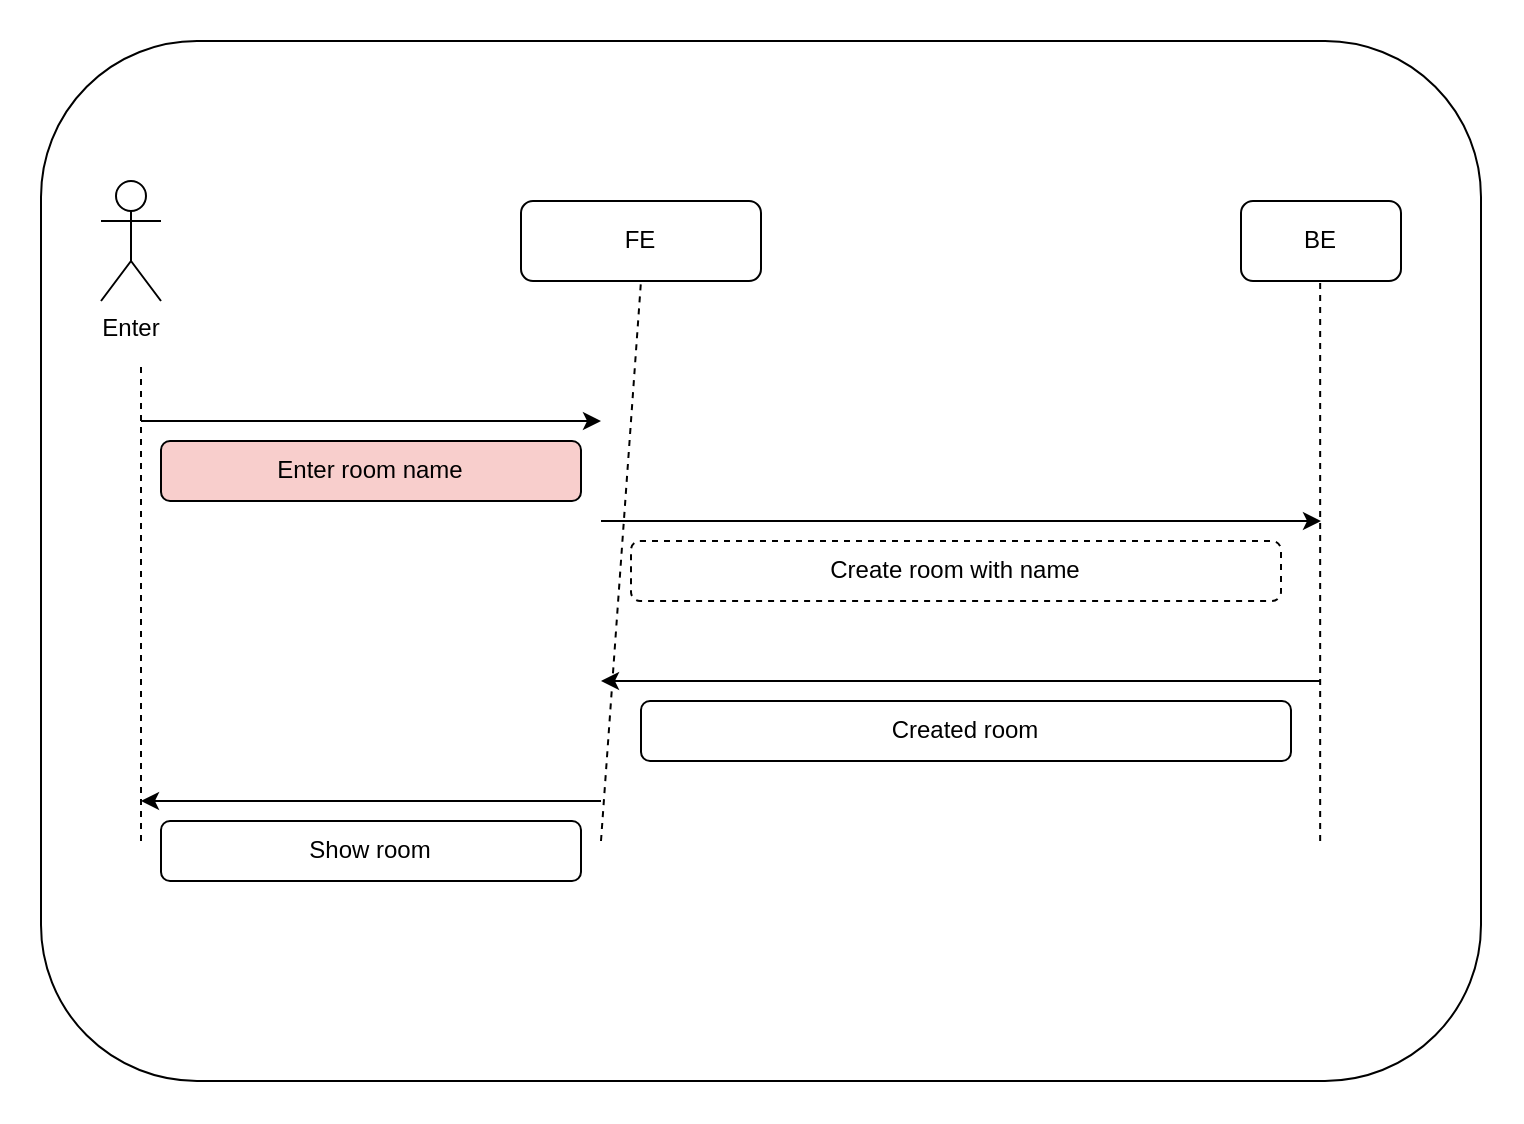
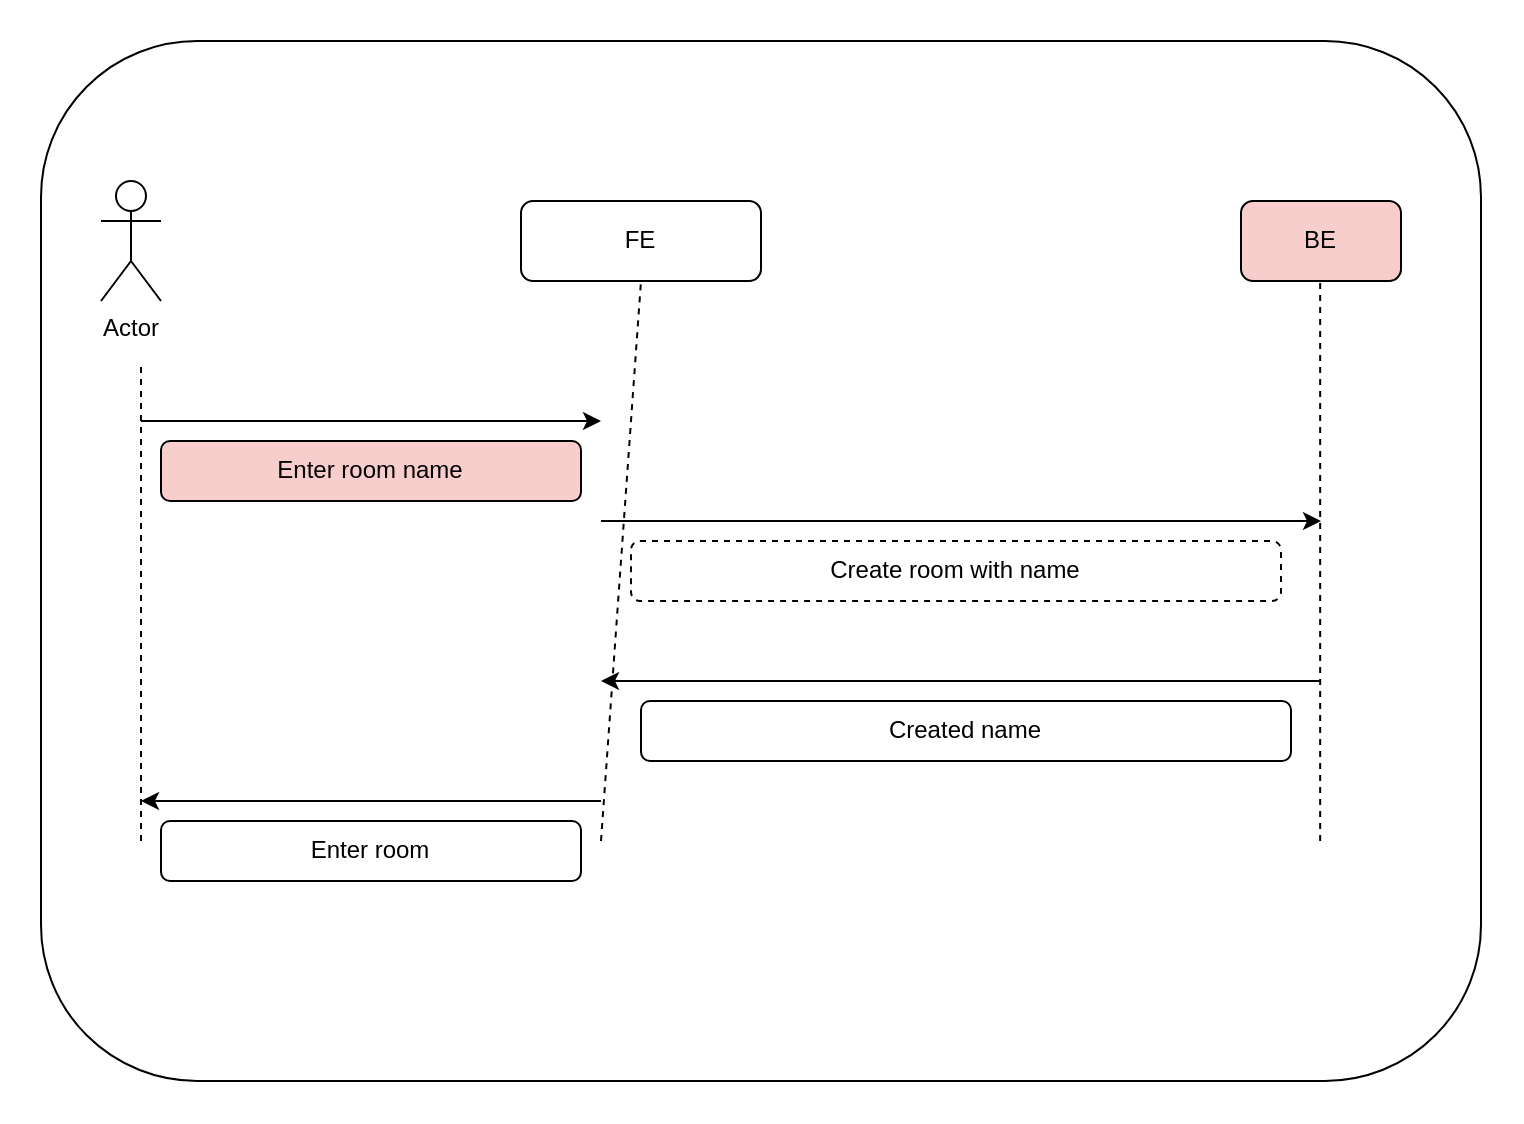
node "BE": fillcolor #ffffff -> #f8cecc
node "Enter": label "Enter" -> "Actor"
node "Created room": label "Created room" -> "Created name"
node "Show room": label "Show room" -> "Enter room"
